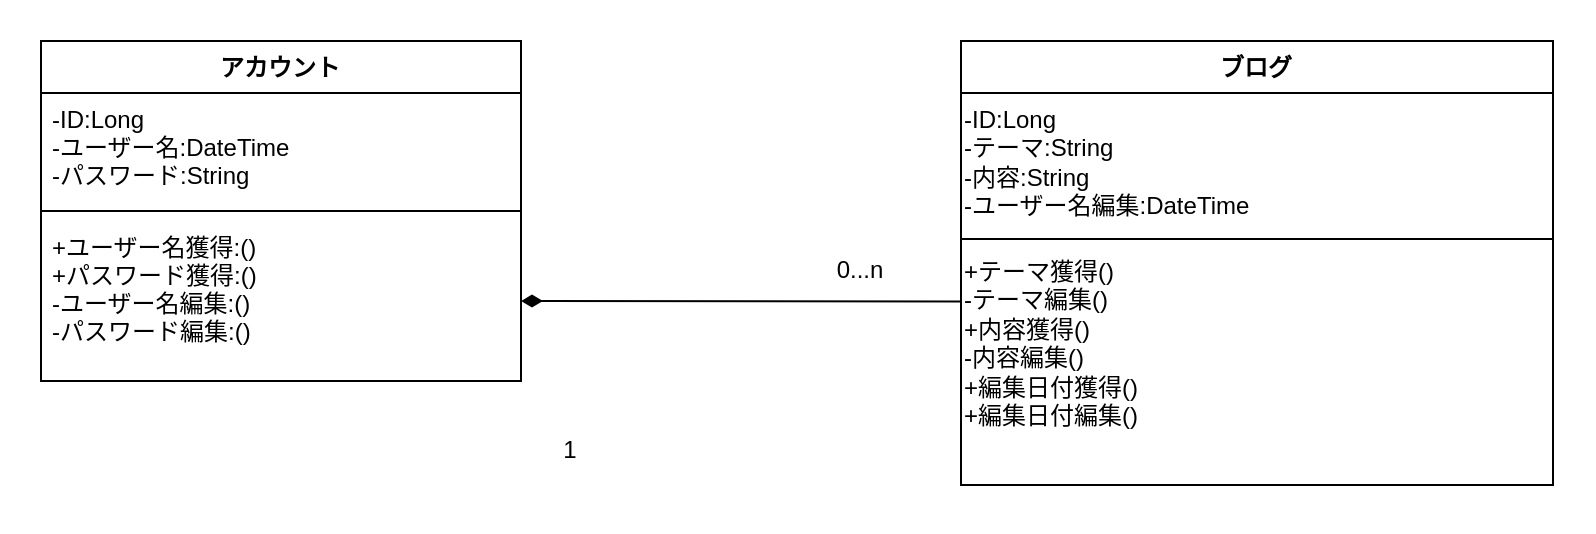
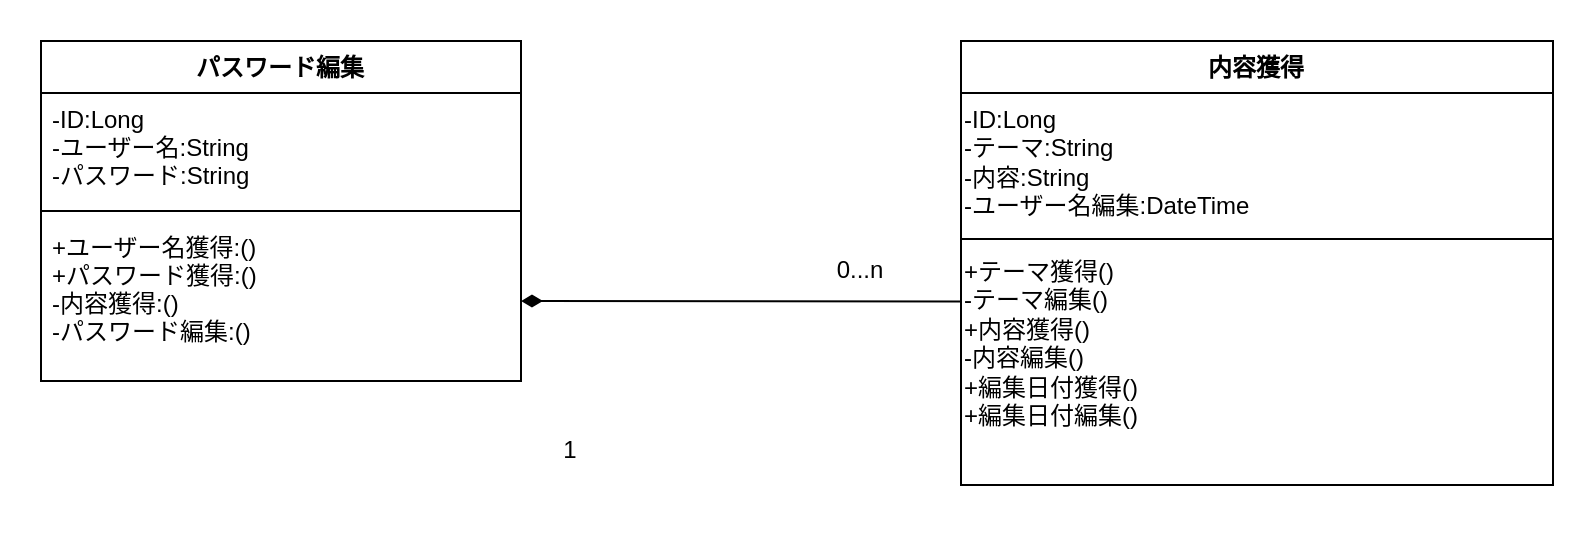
node "アカウント": label "アカウント" -> "パスワード編集"
node "ブログ": label "ブログ" -> "内容獲得"
node "-ID:Long -ユーザー名:DateTime -パスワード:String": label "-ID:Long -ユーザー名:DateTime -パスワード:String" -> "-ID:Long -ユーザー名:String -パスワード:String"
node "+ユーザー名獲得:() +パスワード獲得:() -ユーザー名編集:() -パスワード編集:()": label "+ユーザー名獲得:() +パスワード獲得:() -ユーザー名編集:() -パスワード編集:()" -> "+ユーザー名獲得:() +パスワード獲得:() -内容獲得:() -パスワード編集:()"
